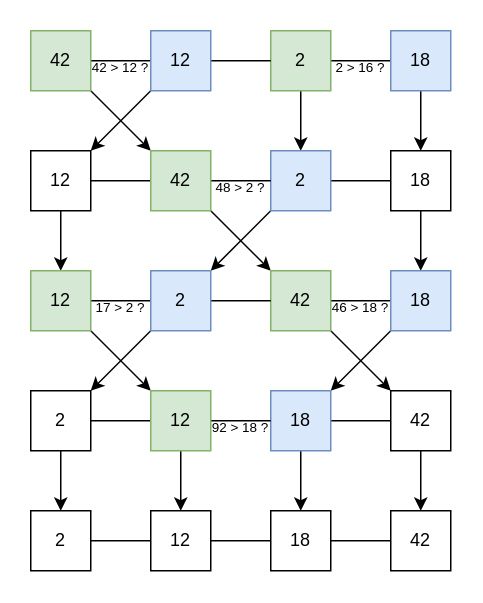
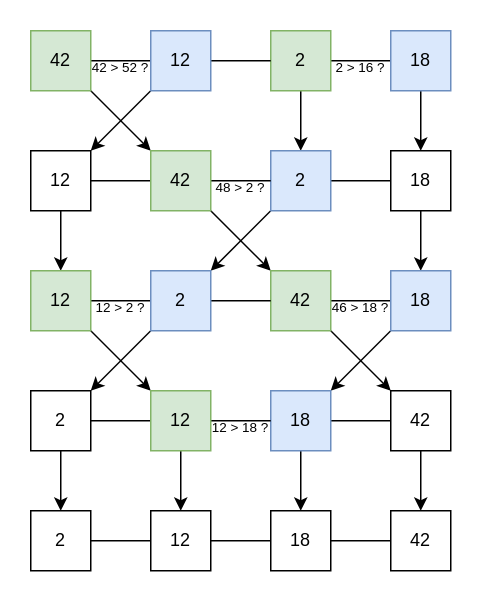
node "42 > 12 ?": label "42 > 12 ?" -> "42 > 52 ?"
node "17 > 2 ?": label "17 > 2 ?" -> "12 > 2 ?"
node "92 > 18 ?": label "92 > 18 ?" -> "12 > 18 ?"
